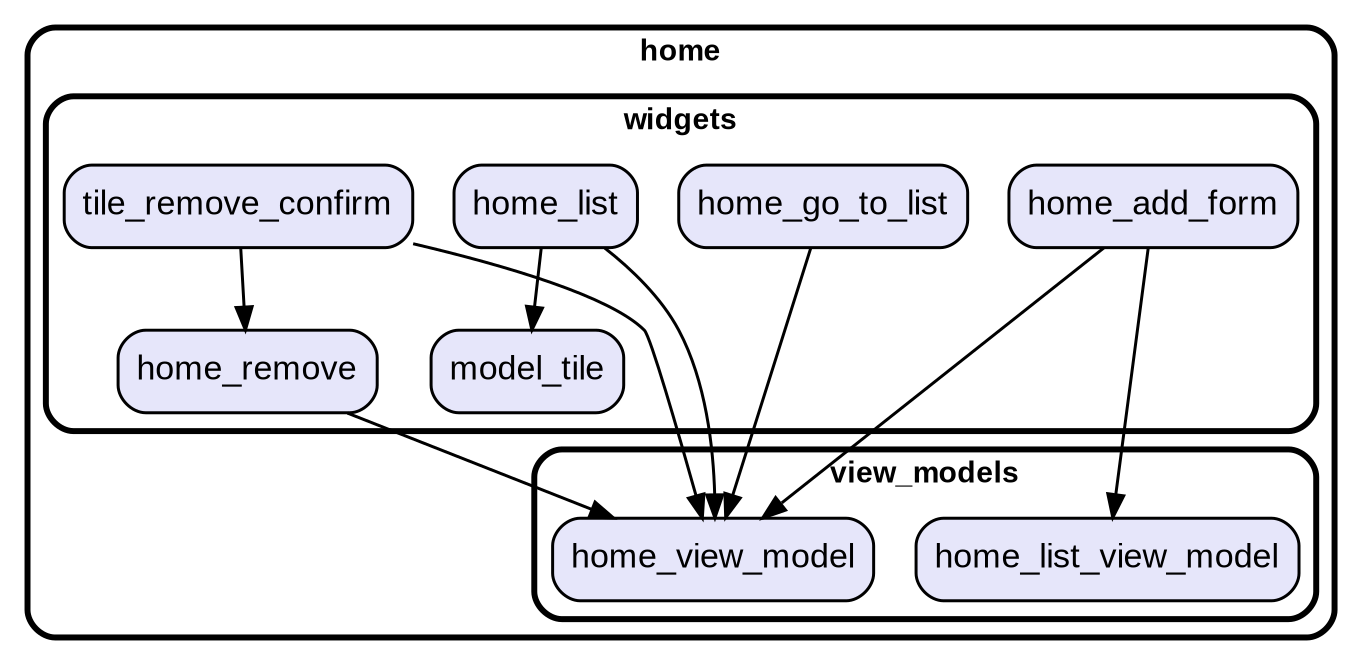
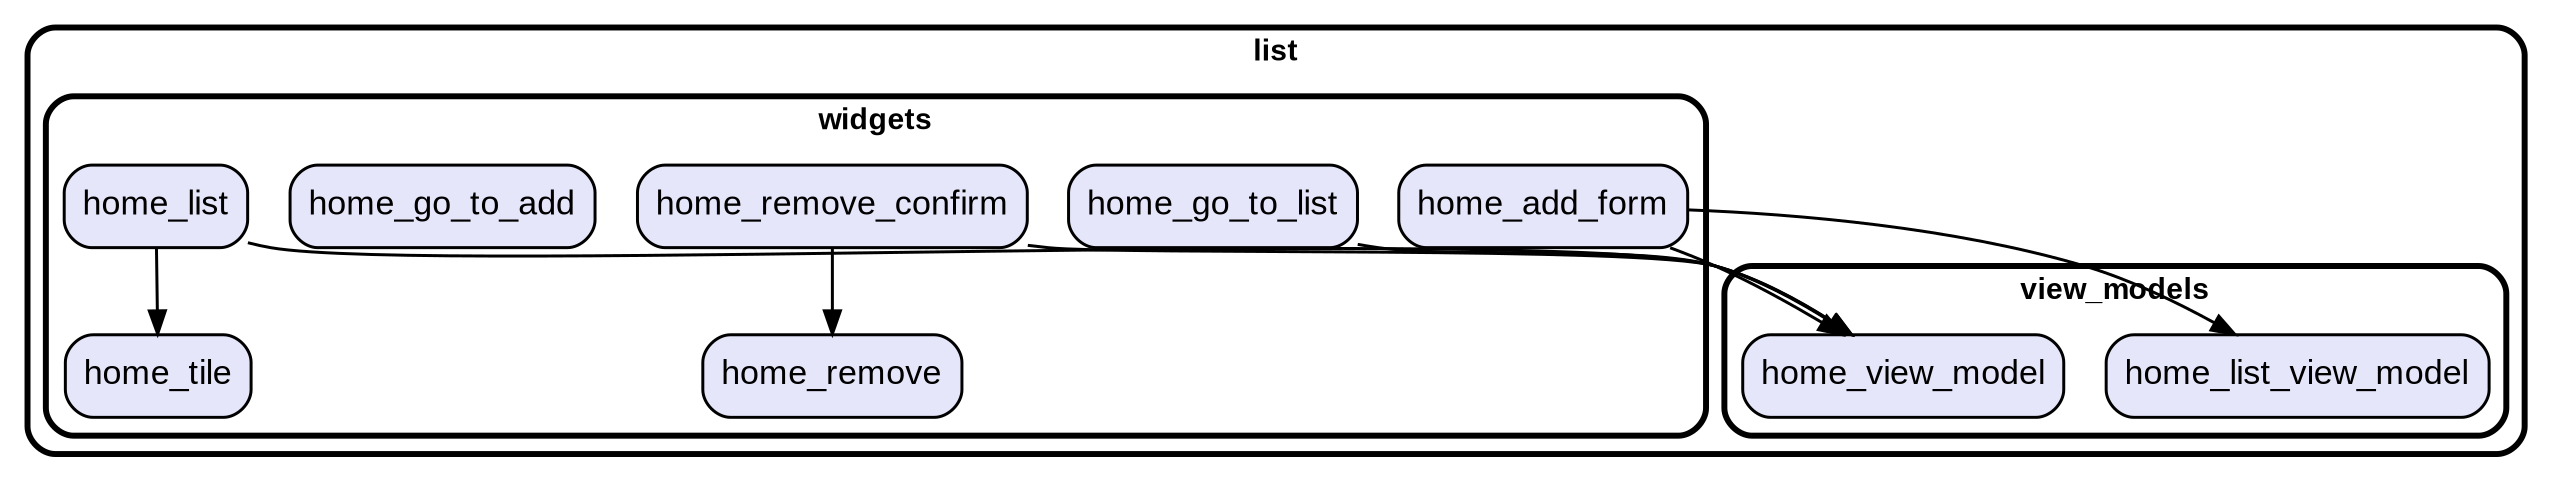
cluster "home": label "home" -> "list"
node "tile_remove_confirm": label "tile_remove_confirm" -> "home_remove_confirm"
node "home_go_to_add": added
node "model_tile": label "model_tile" -> "home_tile"
edge "home_remove" -> "home_view_model": removed
